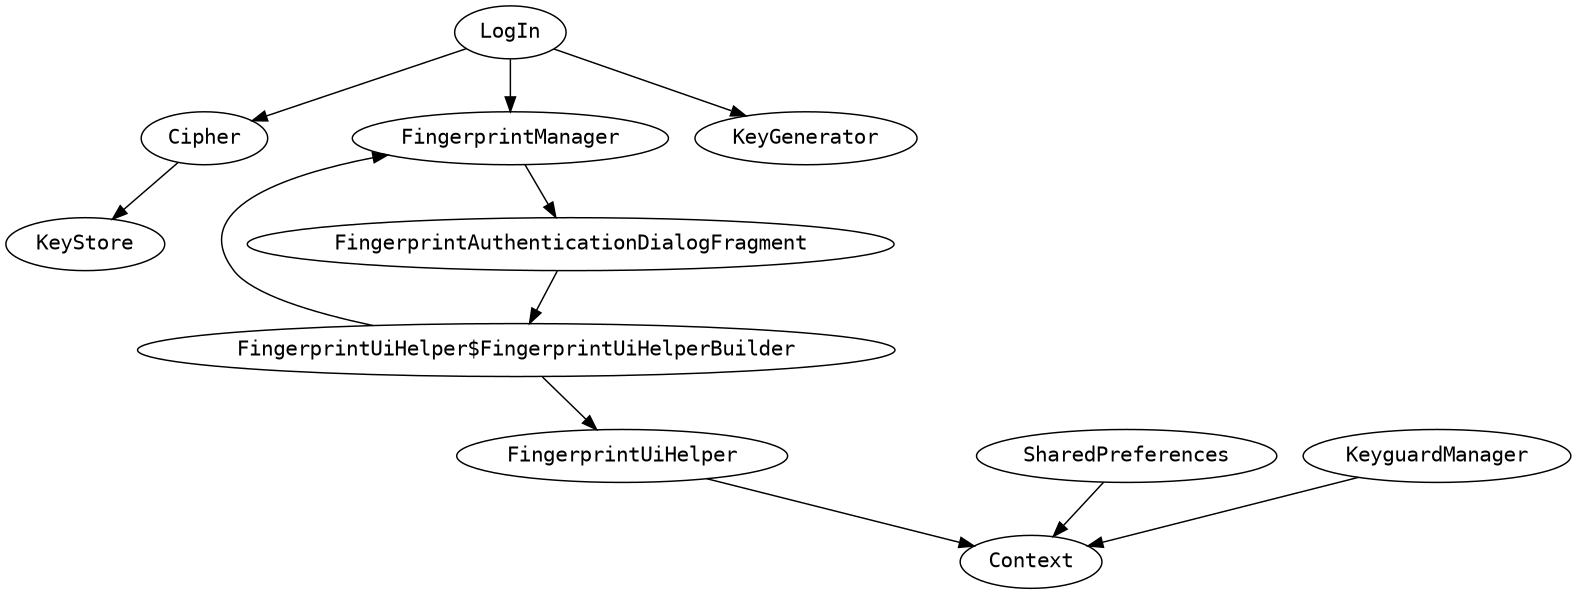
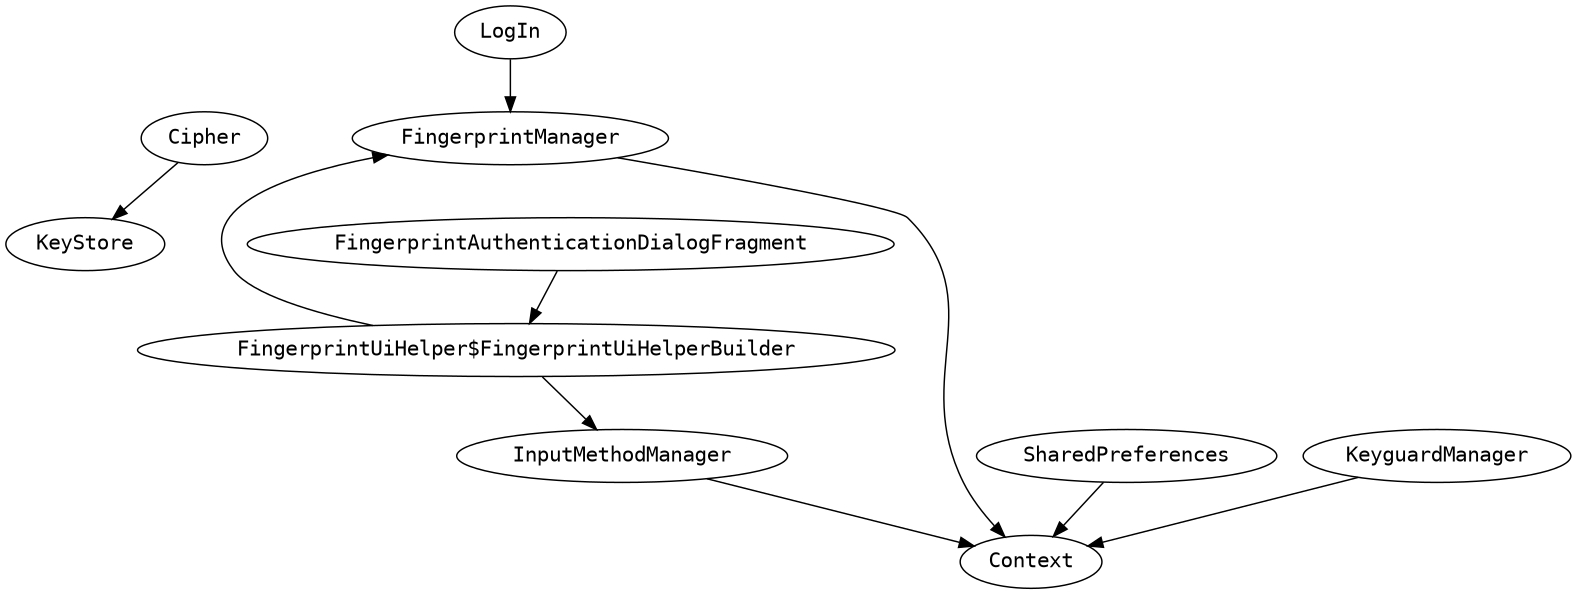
edge "LogIn" -> "Cipher": removed
node "KeyGenerator": removed
edge "FingerprintManager" -> "FingerprintAuthenticationDialogFragment": now "FingerprintManager" -> "Context"
node "FingerprintUiHelper": label "FingerprintUiHelper" -> "InputMethodManager"
